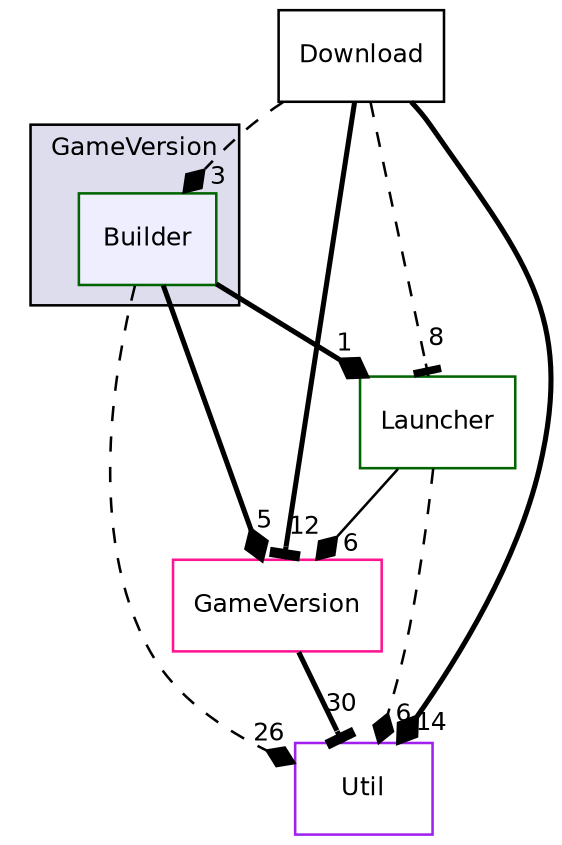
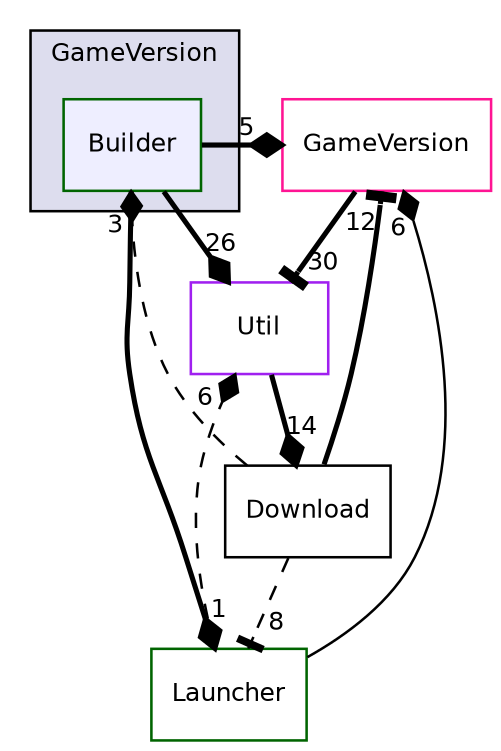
edge "Download" -> "Util": reversed
edge "Builder" -> "Util": style dashed -> bold
